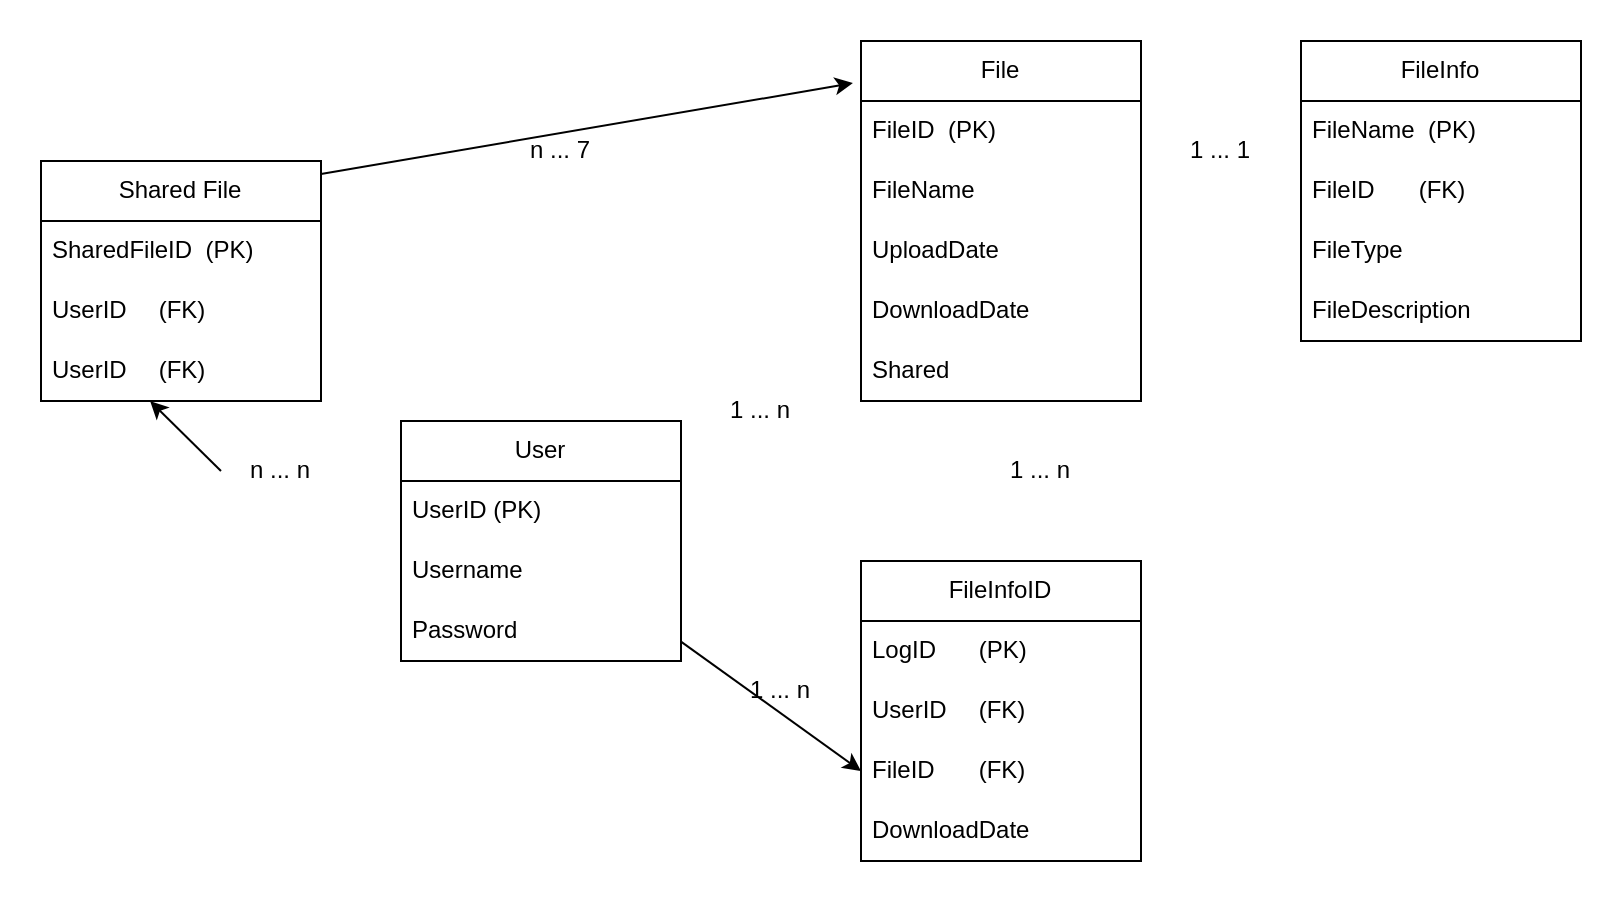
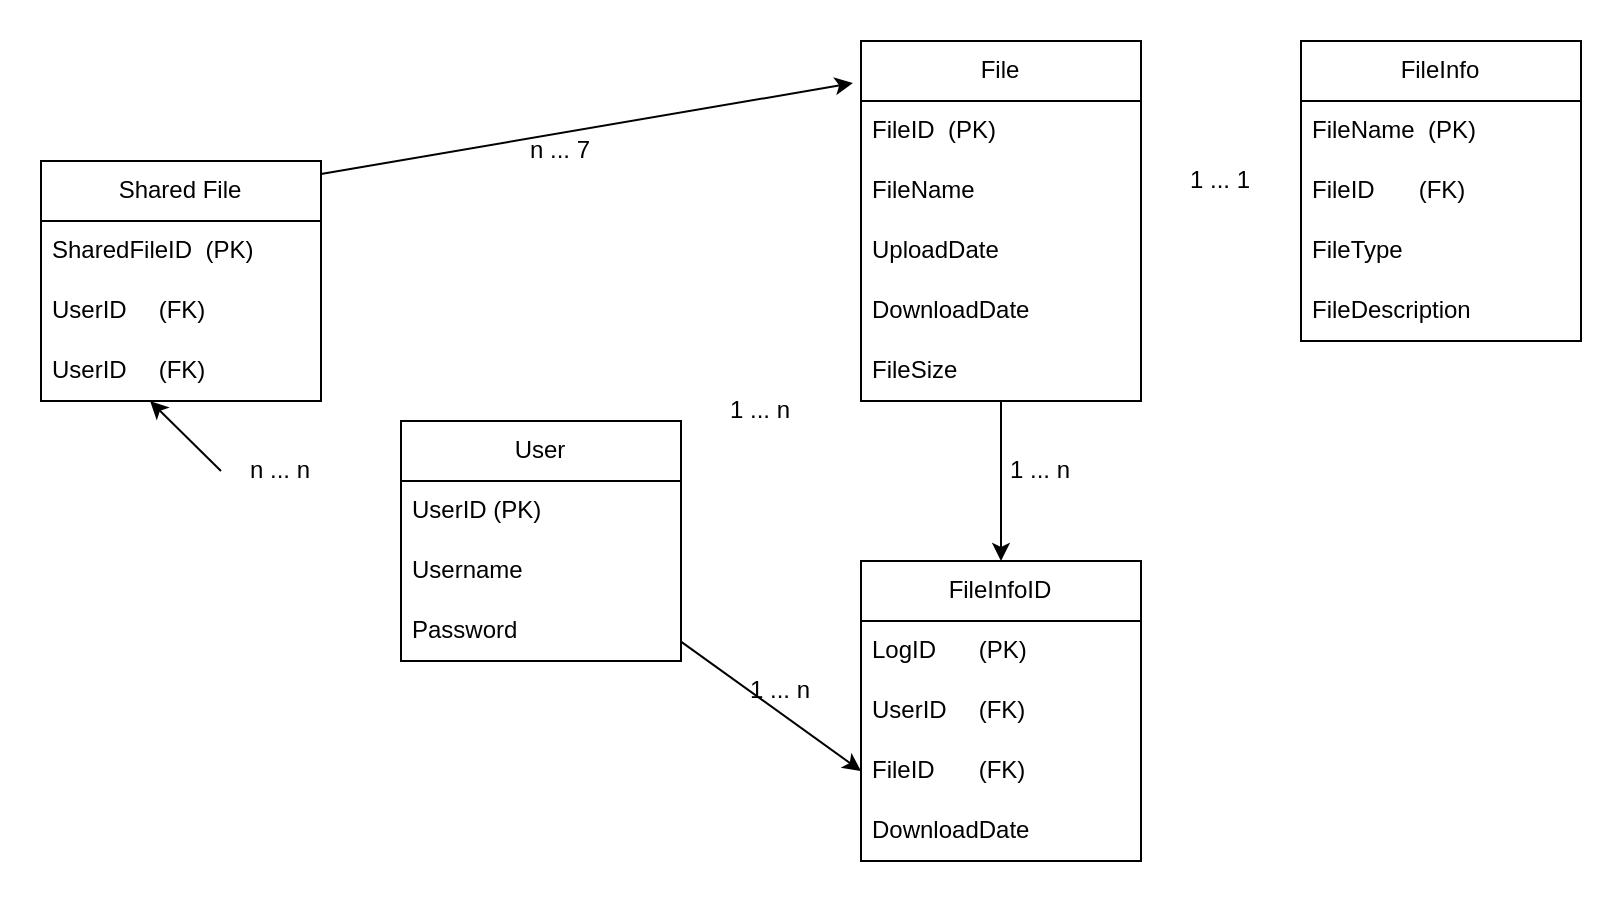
node "1 ... 1": moved (1221, 151) -> (1221, 181)
node "Shared": label "Shared" -> "FileSize"
edge "File" -> "FileInfoID": added
